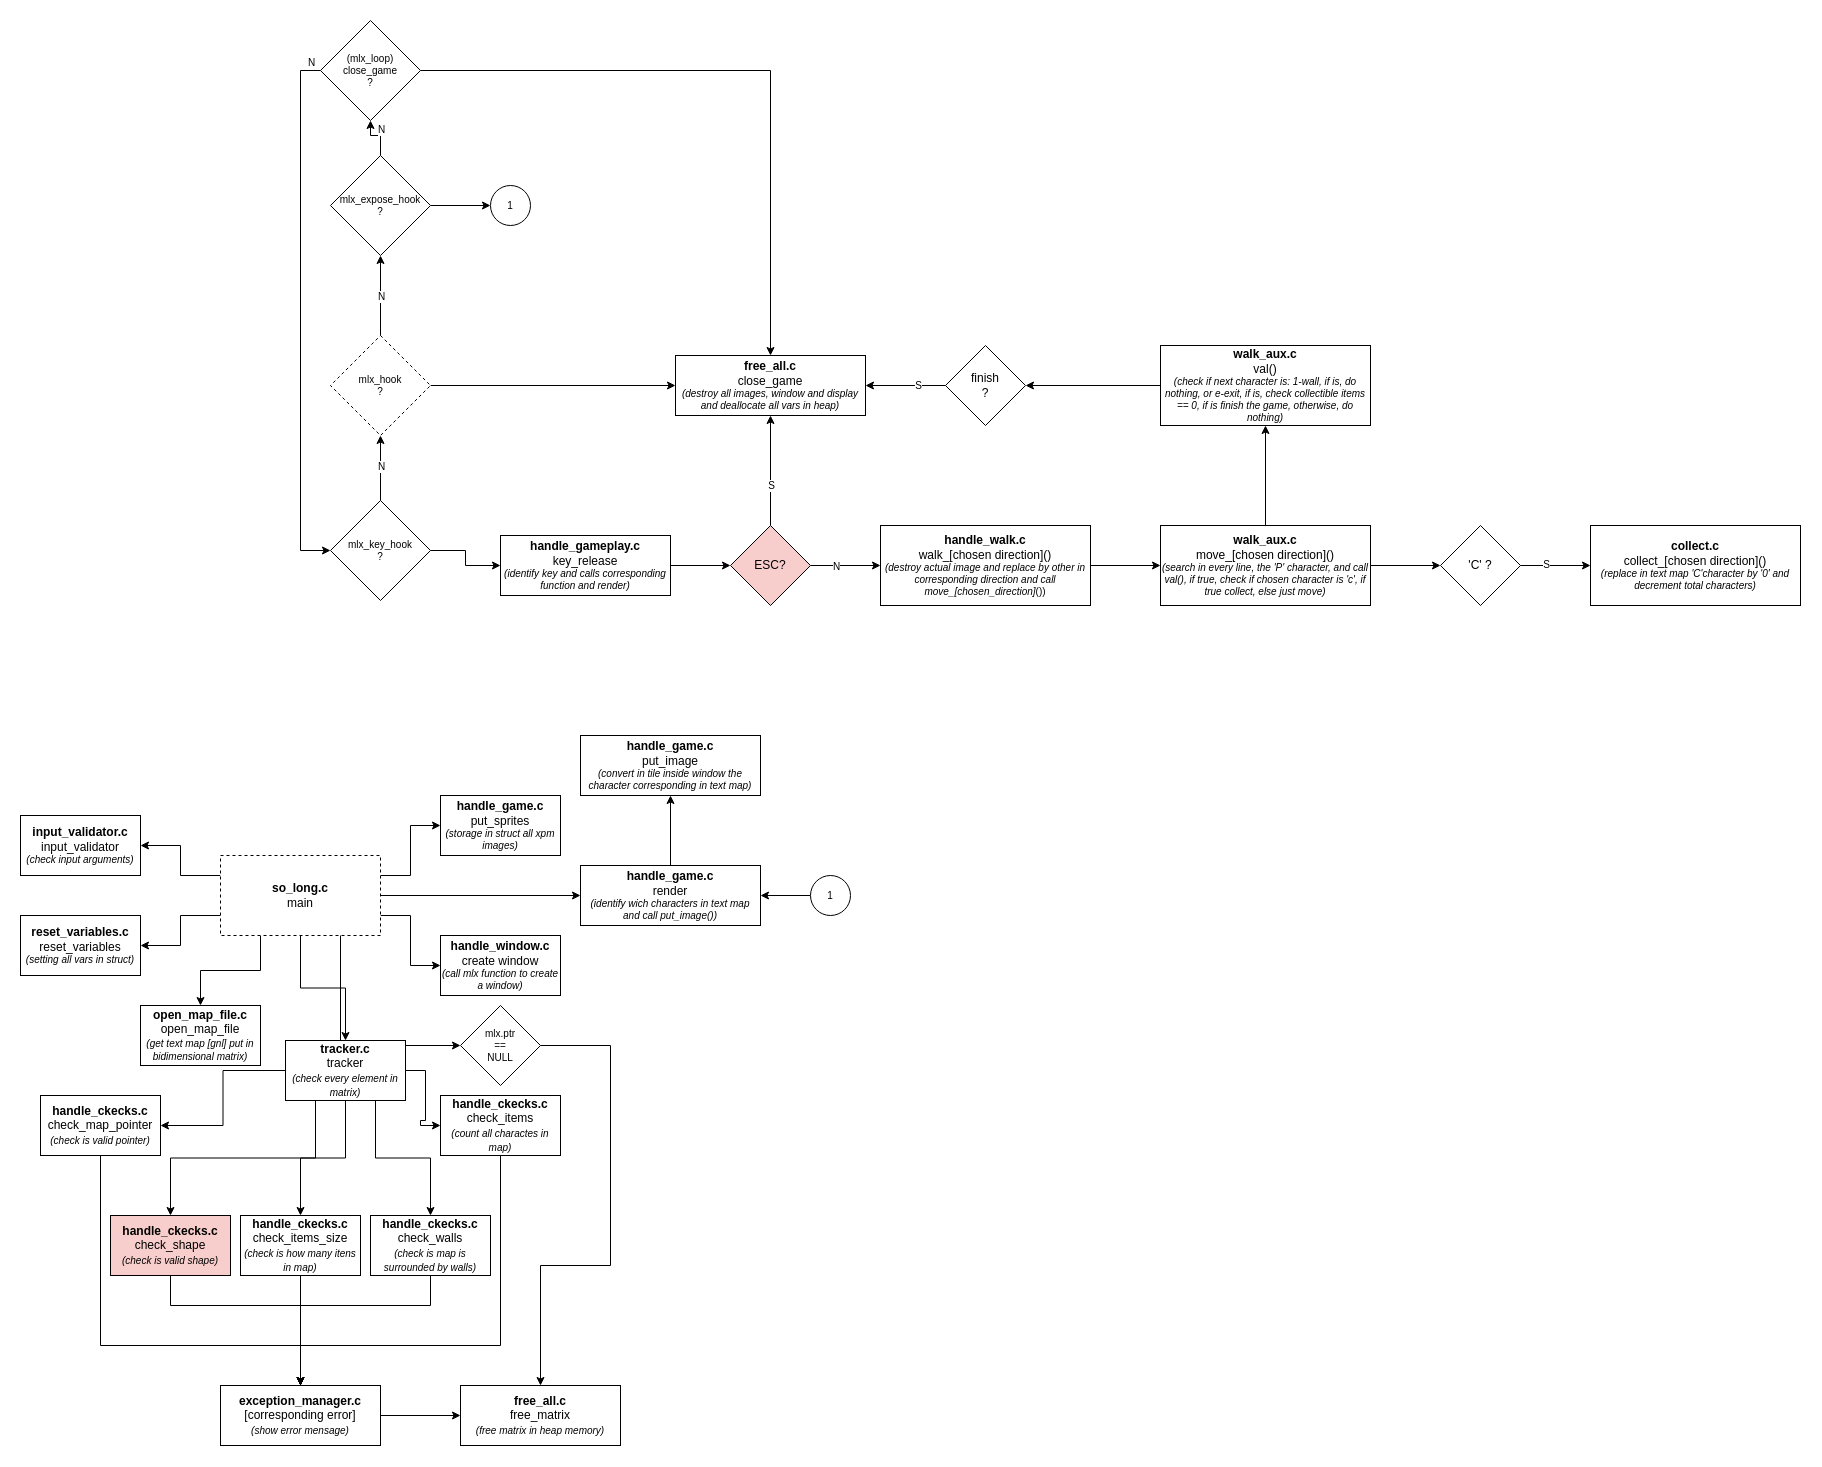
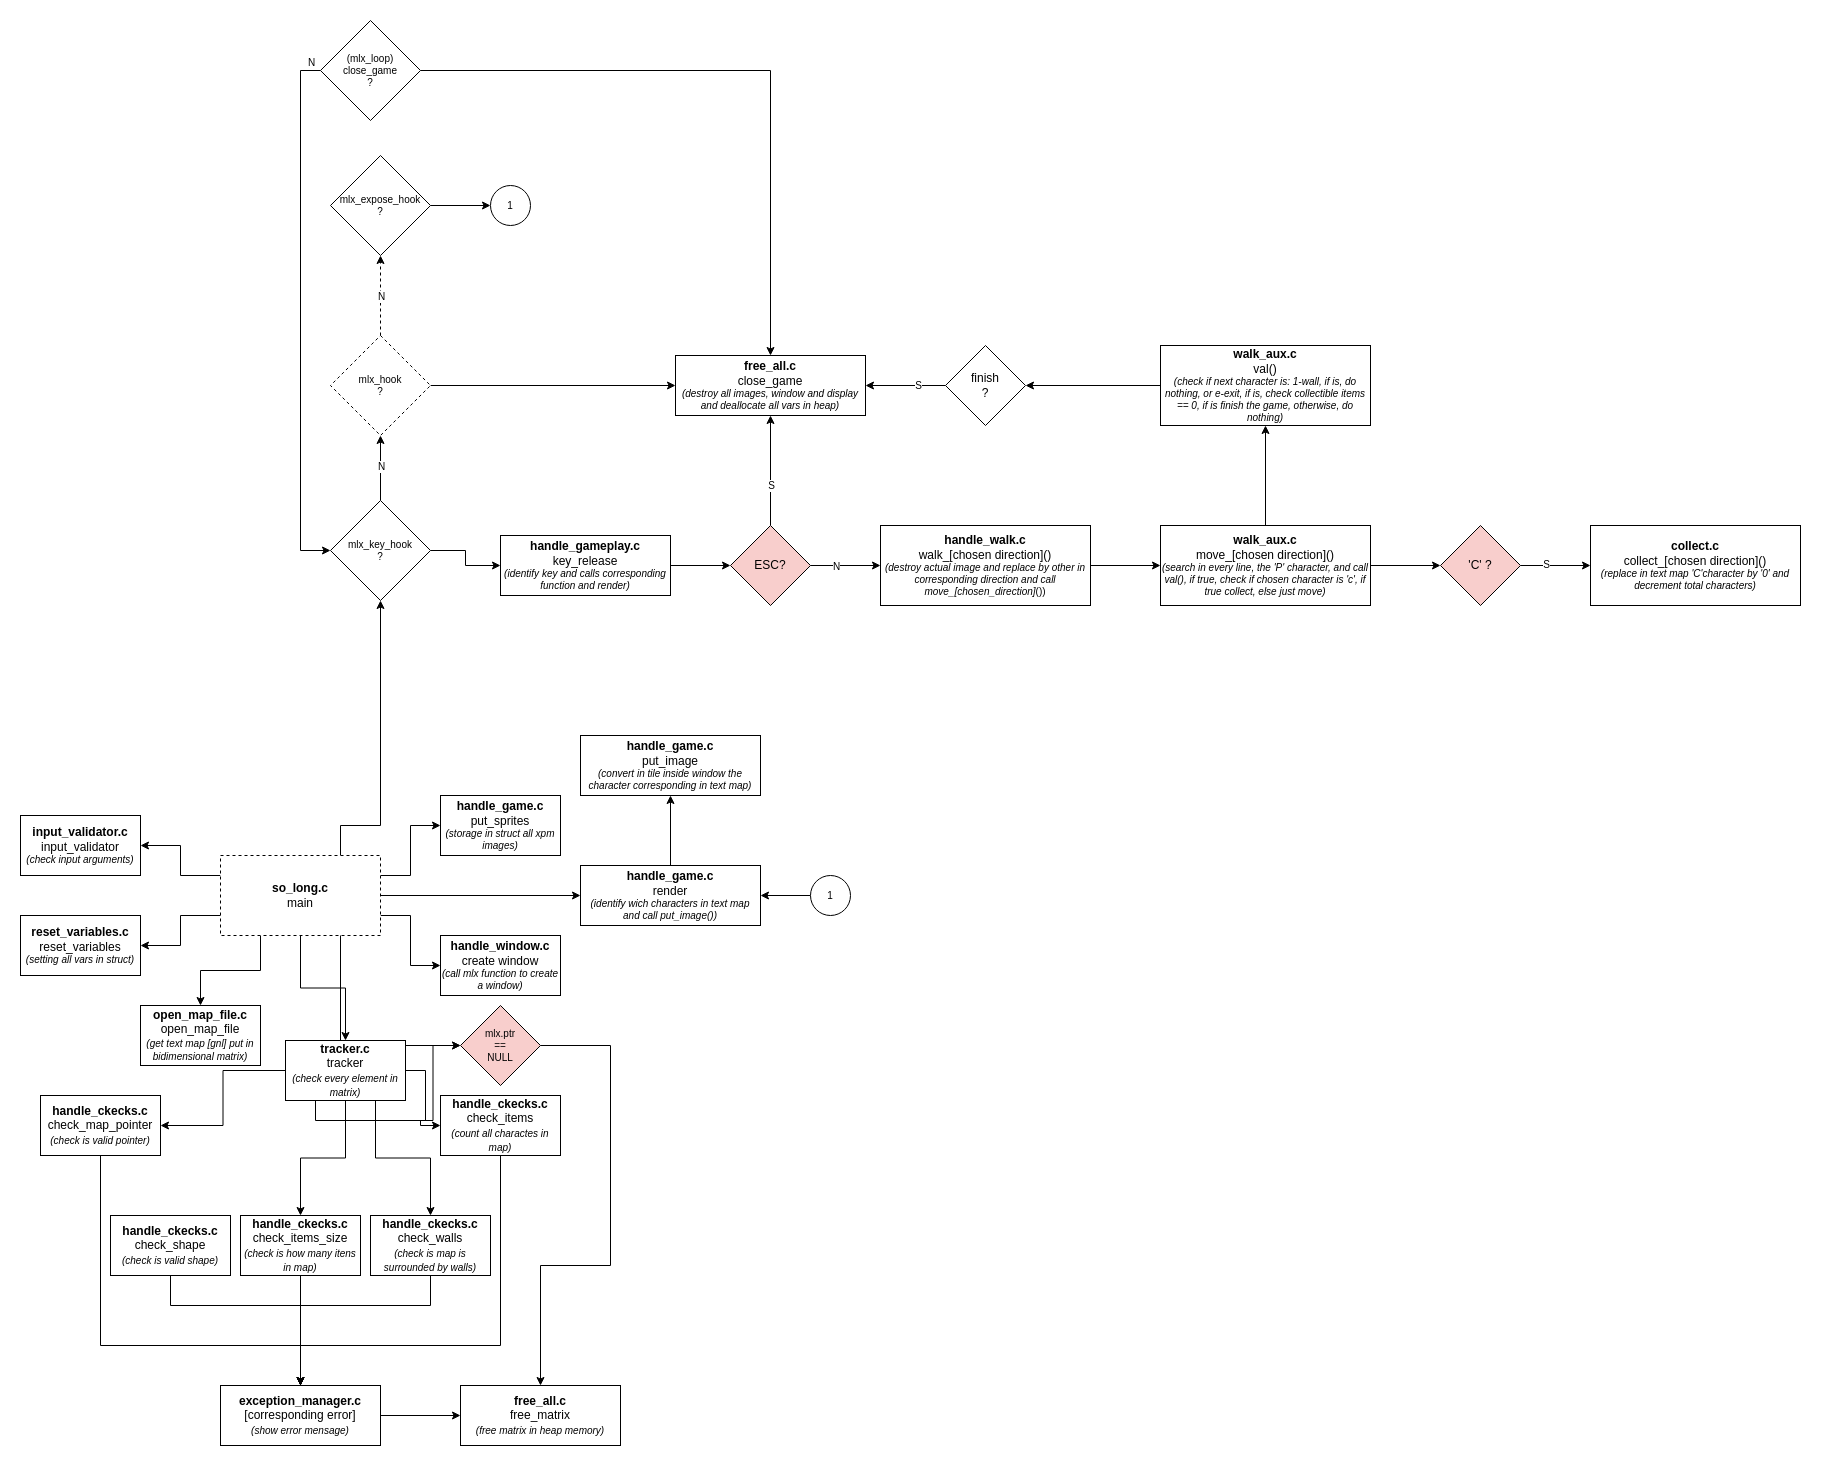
edge "mlx_expose_hook ?" -> "(mlx_loop) close_game ?": removed, label "N"
edge "mlx_hook ?" -> "mlx_expose_hook ?": style solid -> dashed
node "'C' ?": fillcolor #ffffff -> #f8cecc
edge "so_long.c main" -> "mlx_key_hook ?": added
edge "so_long.c main" -> "mlx.ptr == NULL": arrowhead classic -> open
node "mlx.ptr == NULL": fillcolor #ffffff -> #f8cecc
edge "tracker.c tracker (check every element in matrix)" -> "handle_ckecks.c check_shape (check is valid shape)": now "tracker.c tracker (check every element in matrix)" -> "mlx.ptr == NULL"
node "handle_ckecks.c check_shape (check is valid shape)": fillcolor #f8cecc -> #ffffff
